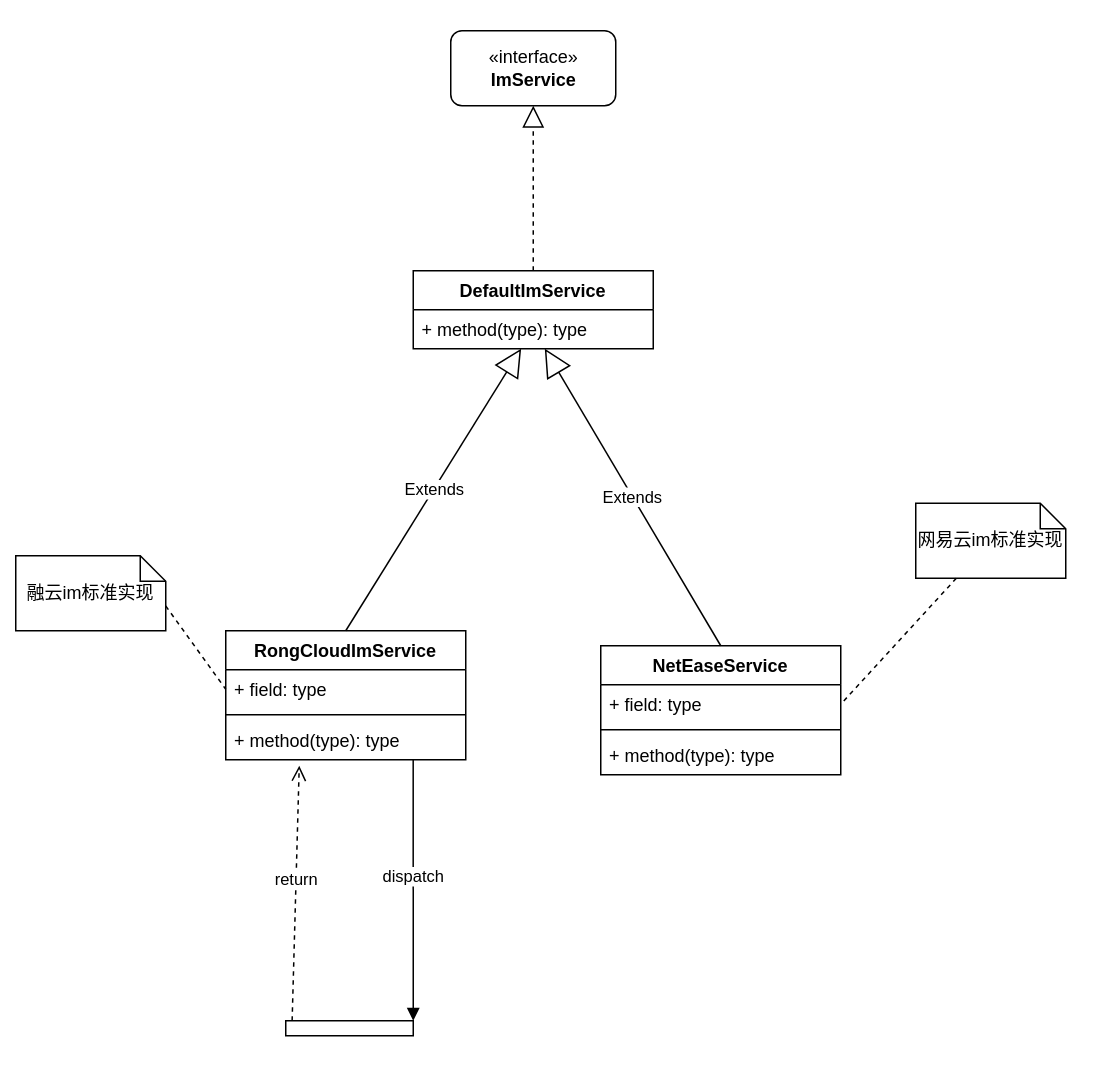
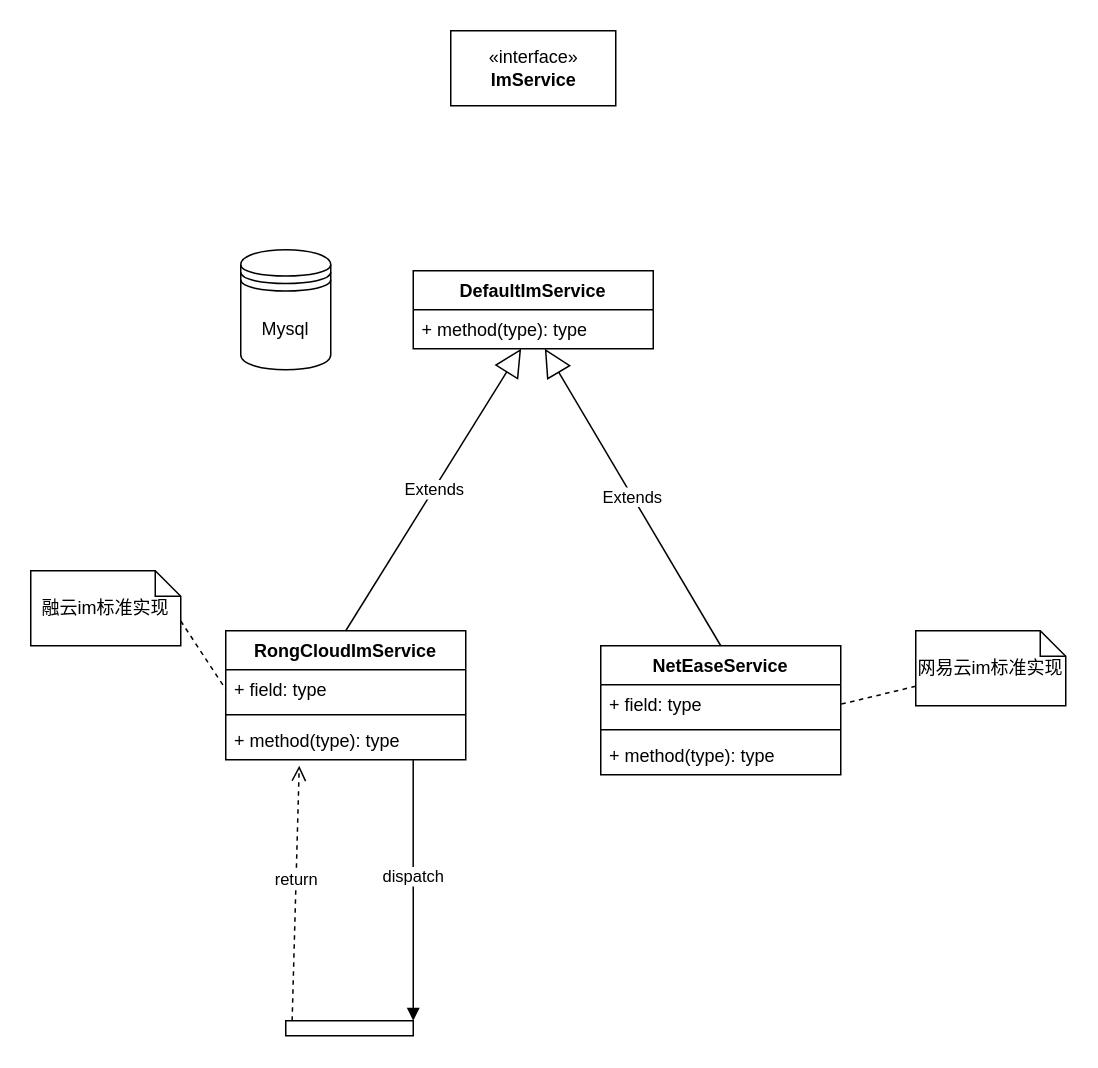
node "«interface» ImService": shape rounded rectangle -> rectangle
edge "DefaultImService" -> "«interface» ImService": removed
node "Mysql": added
node "网易云im标准实现": moved (991, 541) -> (991, 668)
node "融云im标准实现": moved (91, 593) -> (106, 608)
